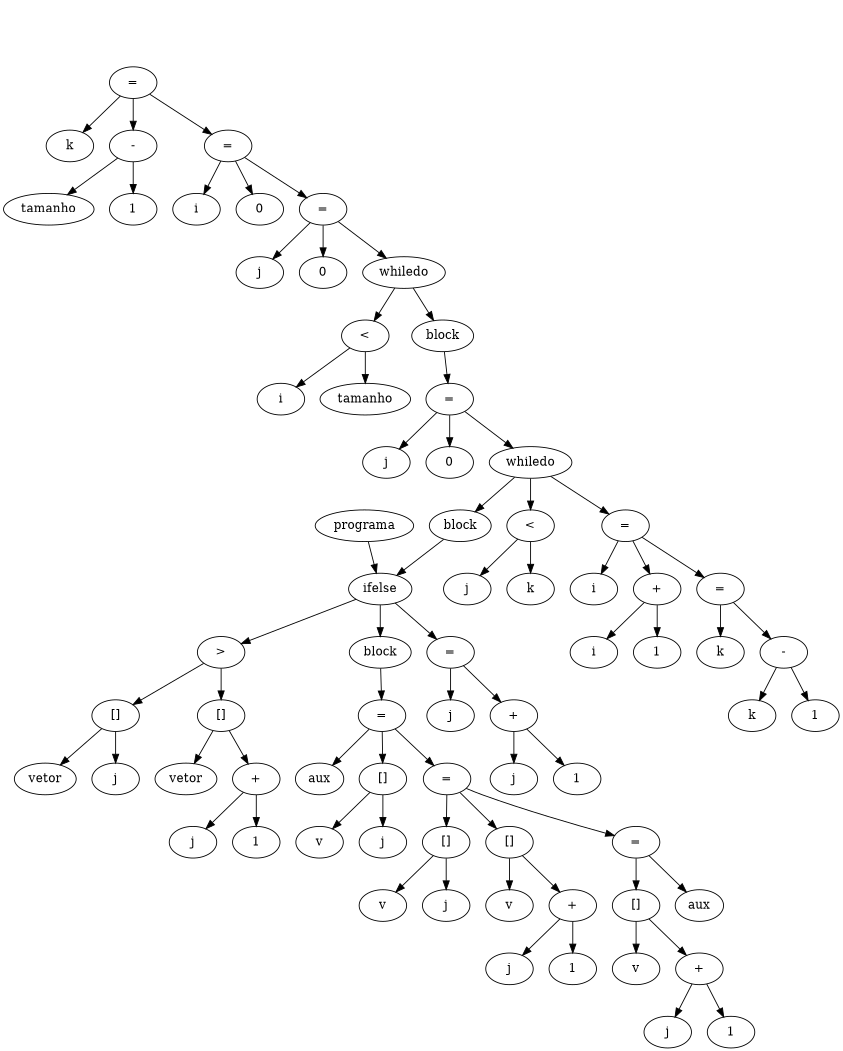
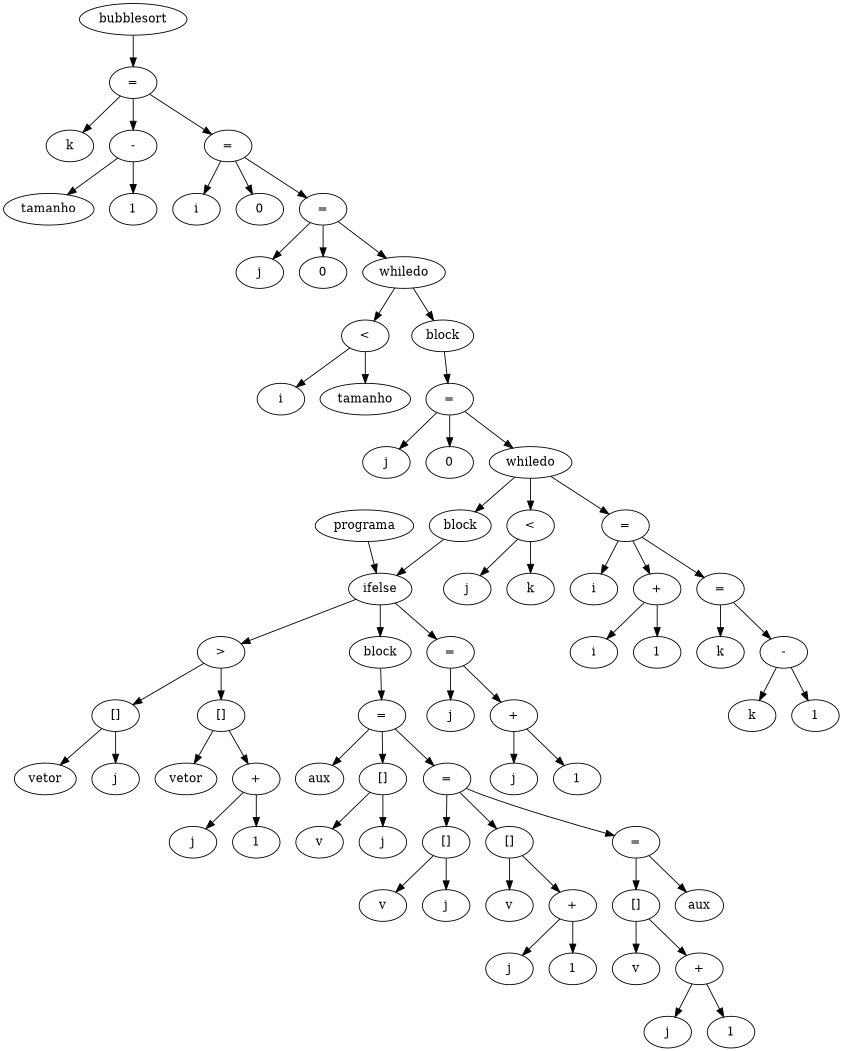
node "bubblesort": added
